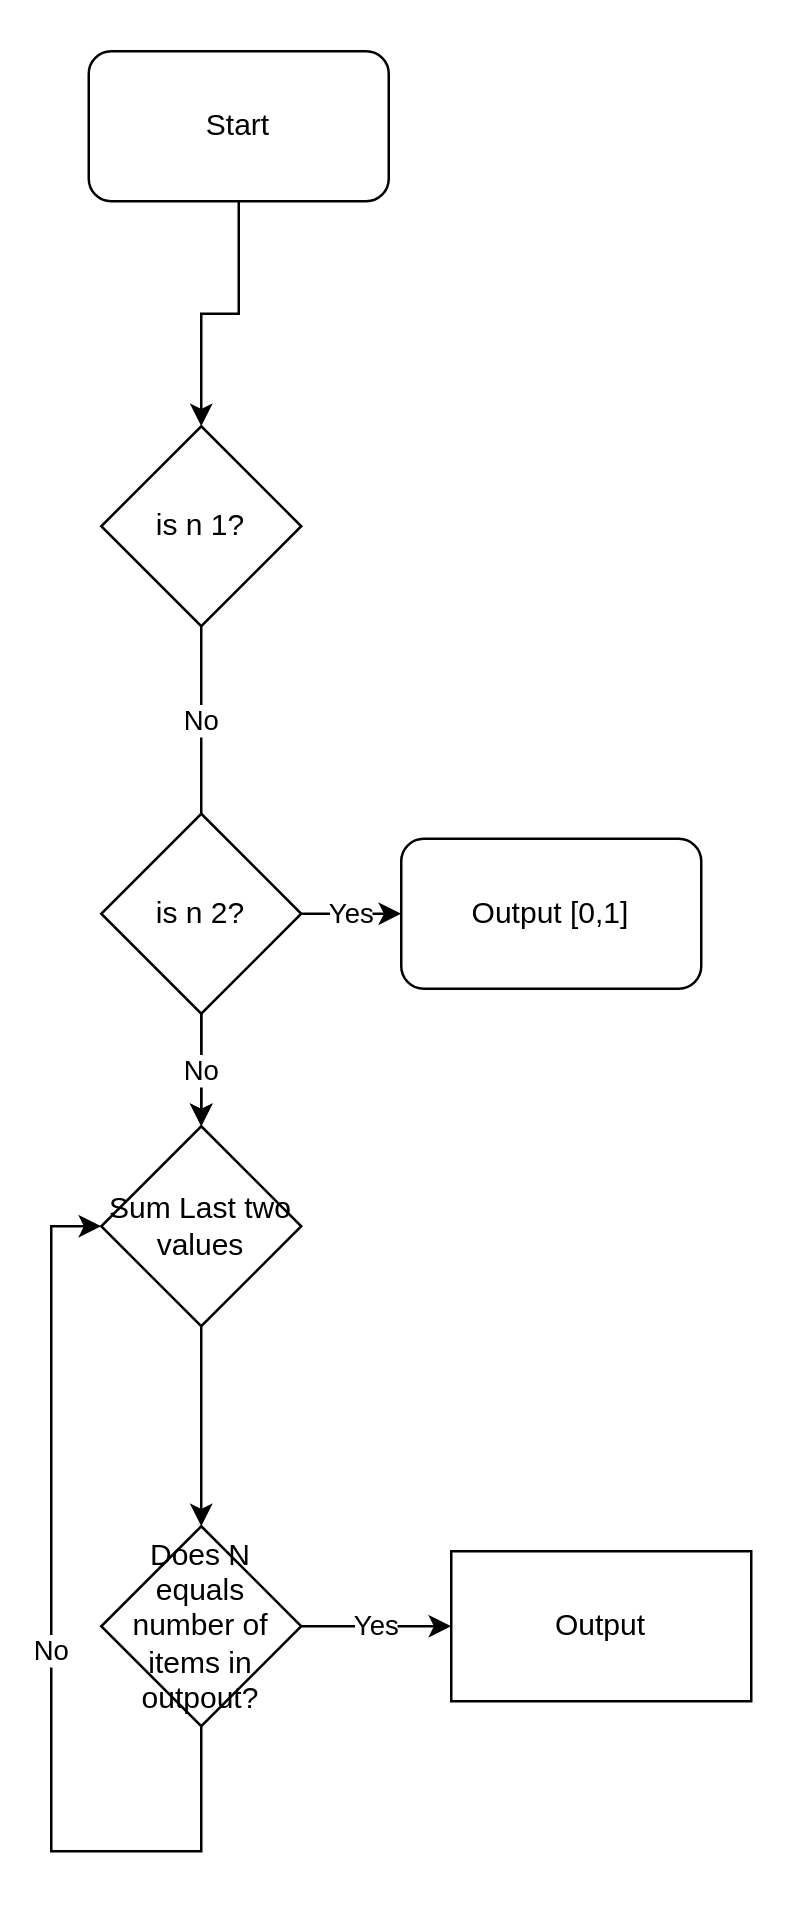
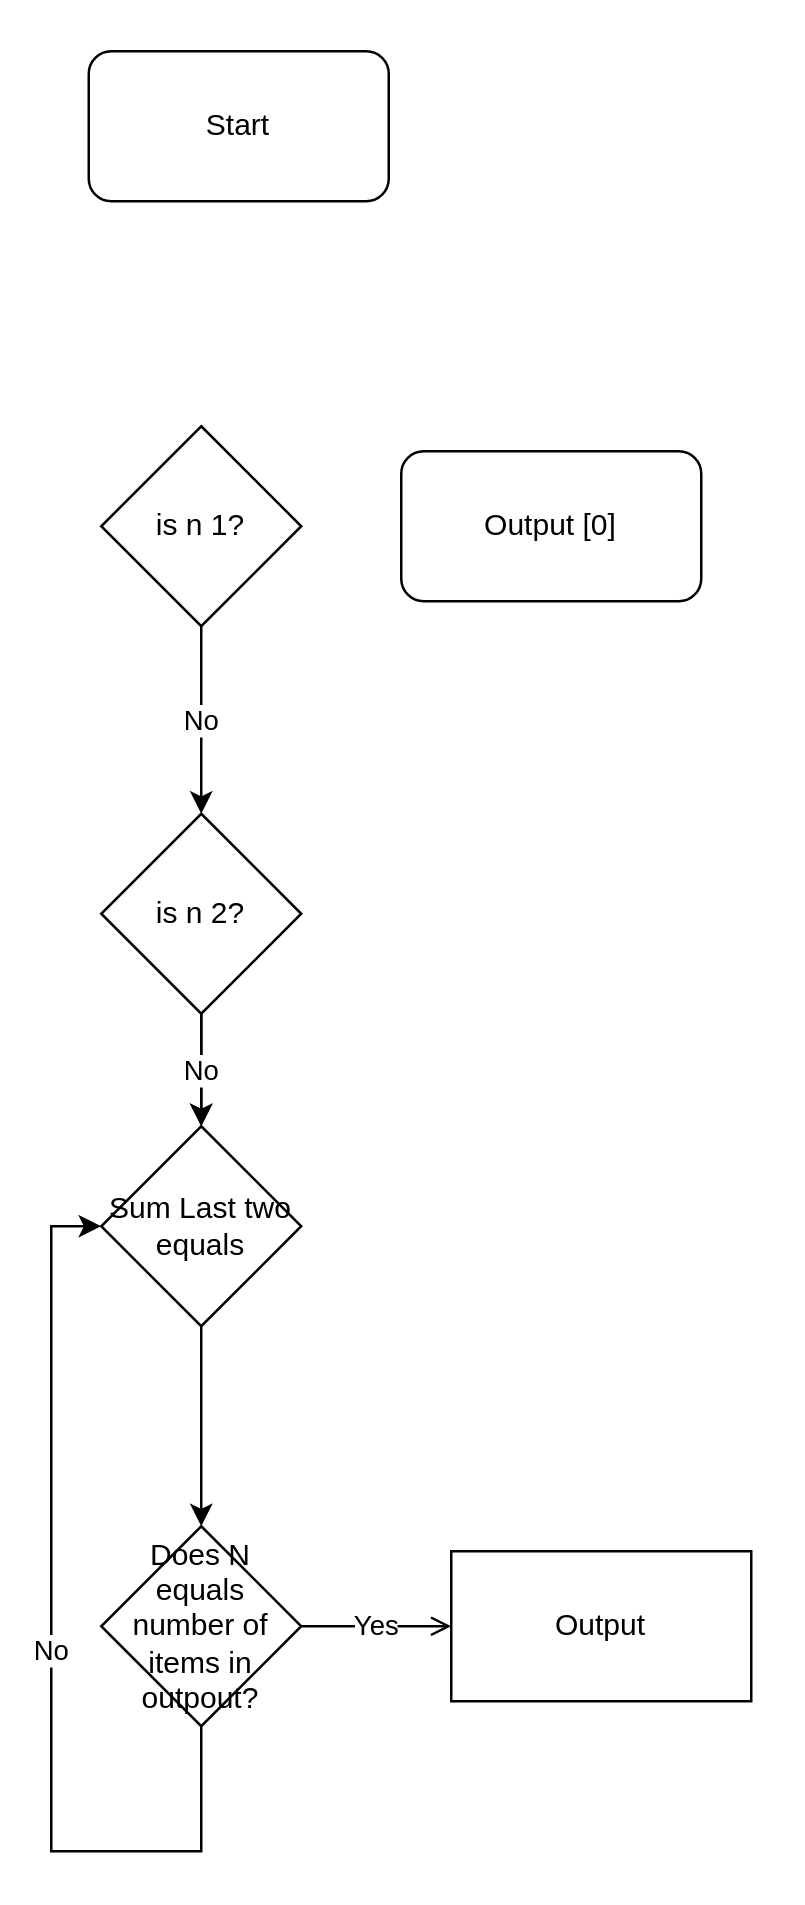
edge "Start" -> "is n 1?": removed
node "Output [0]": added
edge "is n 1?" -- "is n 2?": arrowhead none -> classic
edge "is n 2?" -> "Output [0,1]": removed, label "Yes"
node "Output [0,1]": removed
node "Sum Last two values": label "Sum Last two values" -> "Sum Last two equals"
edge "Does N equals number of items in outpout?" -> "Output": arrowhead classic -> open
